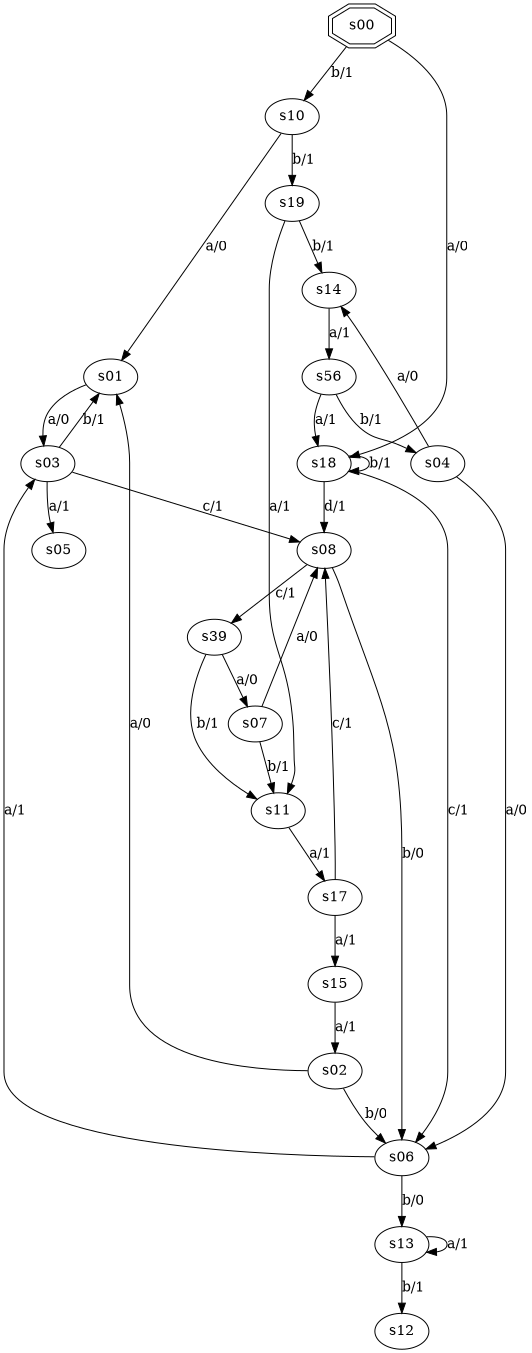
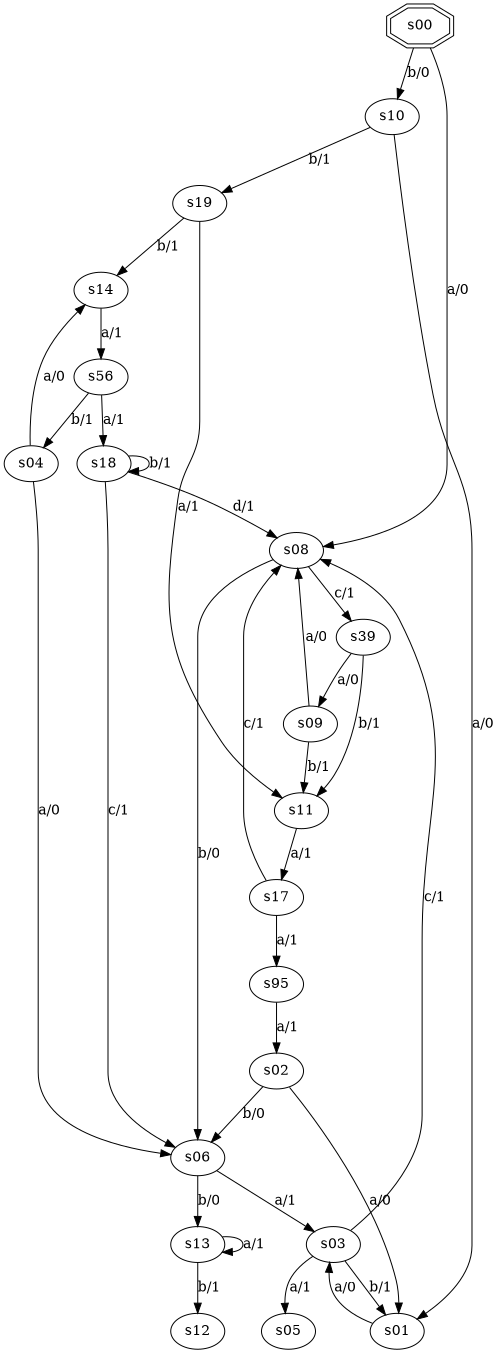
edge "s00" -> "s10": label "b/1" -> "b/0"
edge "s00" -> "s18": now "s00" -> "s08"
node "s07": label "s07" -> "s09"
node "s15": label "s15" -> "s95"
